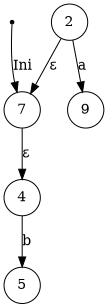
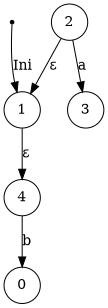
node "7": label "7" -> "1"
node "9": label "9" -> "3"
node "5": label "5" -> "0"
